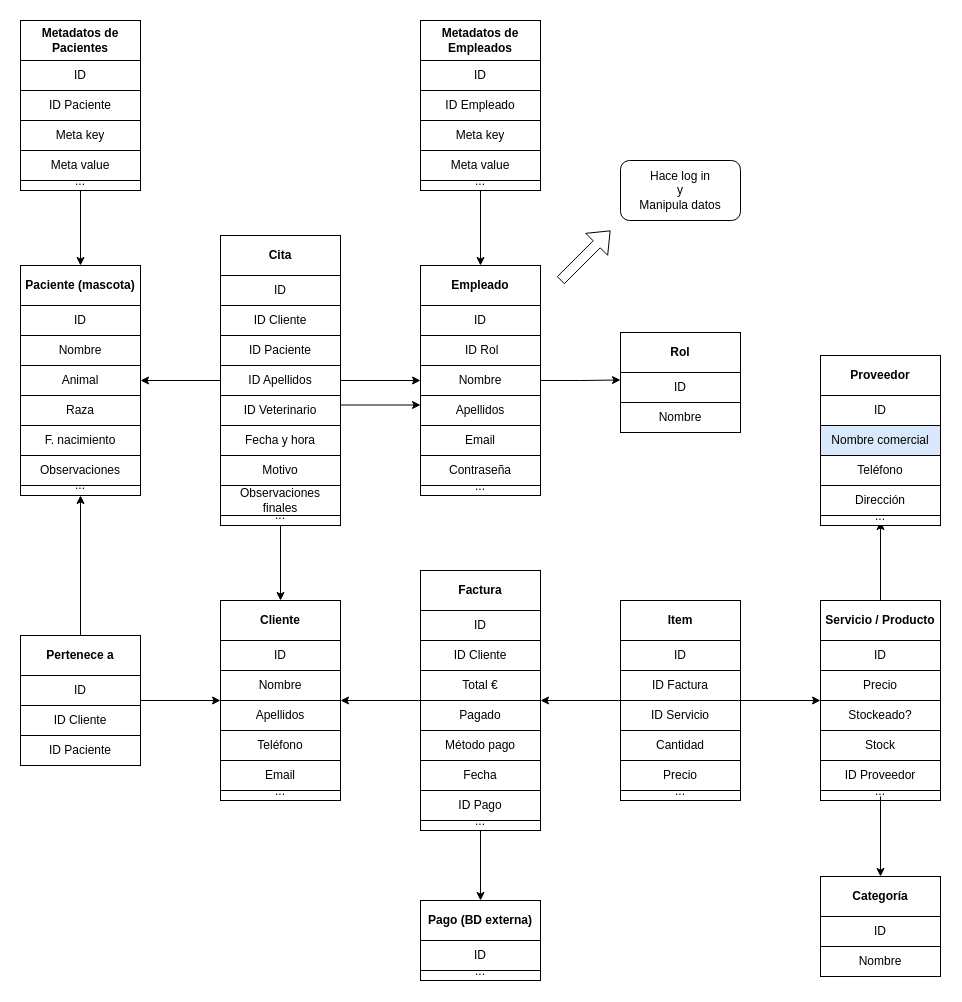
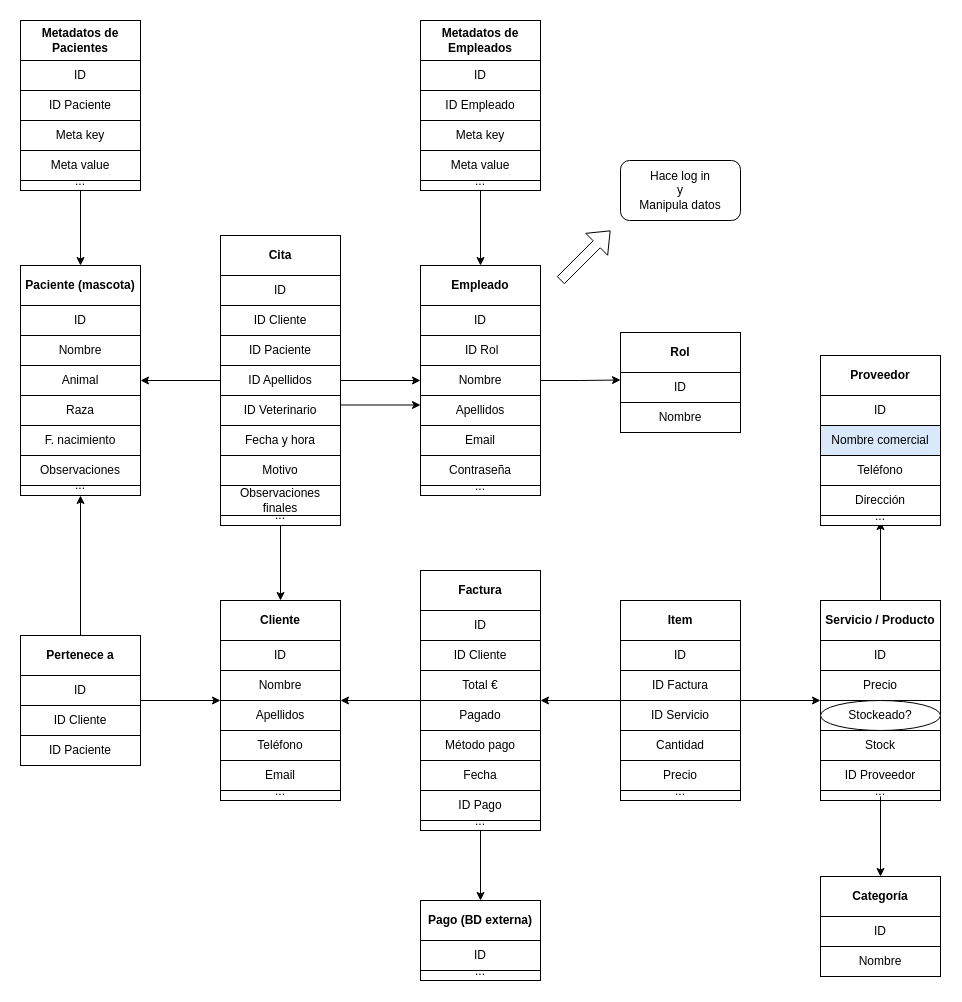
node "Stockeado?": shape rectangle -> ellipse
